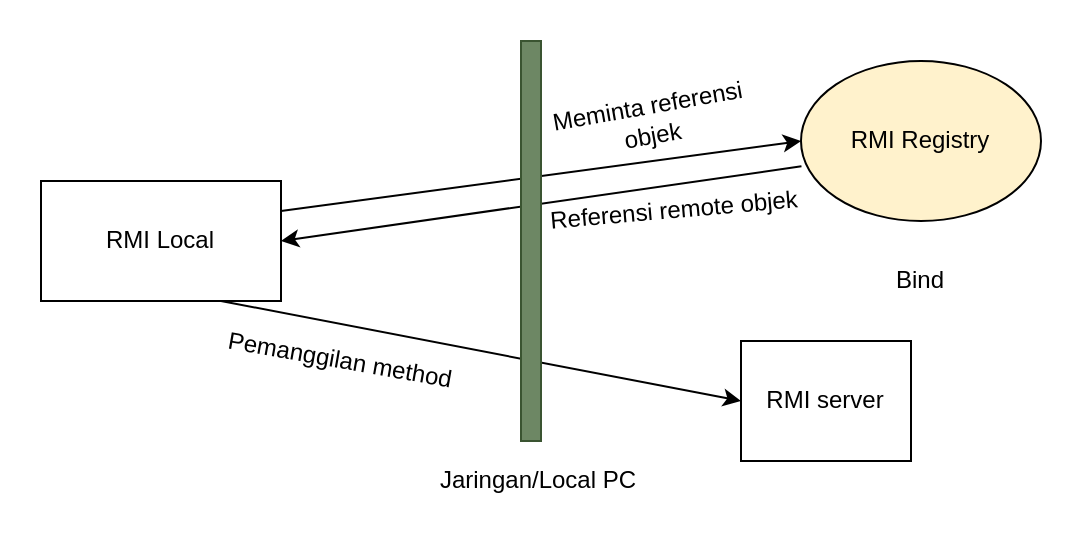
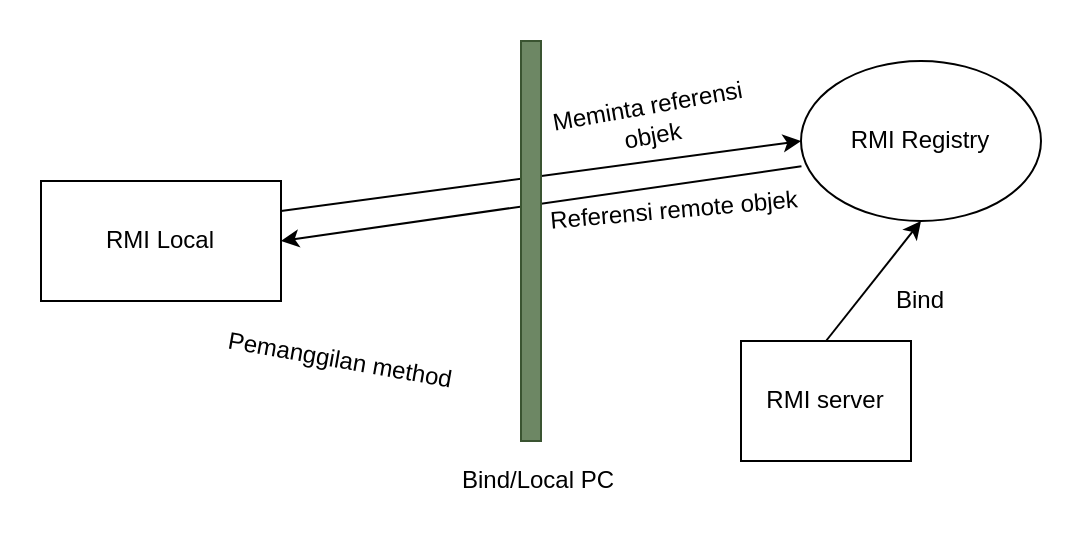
node "RMI Registry": fillcolor #fff2cc -> #ffffff
node "Bind": moved (921, 281) -> (921, 301)
edge "RMI server" -> "RMI Registry": added
edge "RMI Local" -> "RMI server": removed
node "Jaringan/Local PC": label "Jaringan/Local PC" -> "Bind/Local PC"
